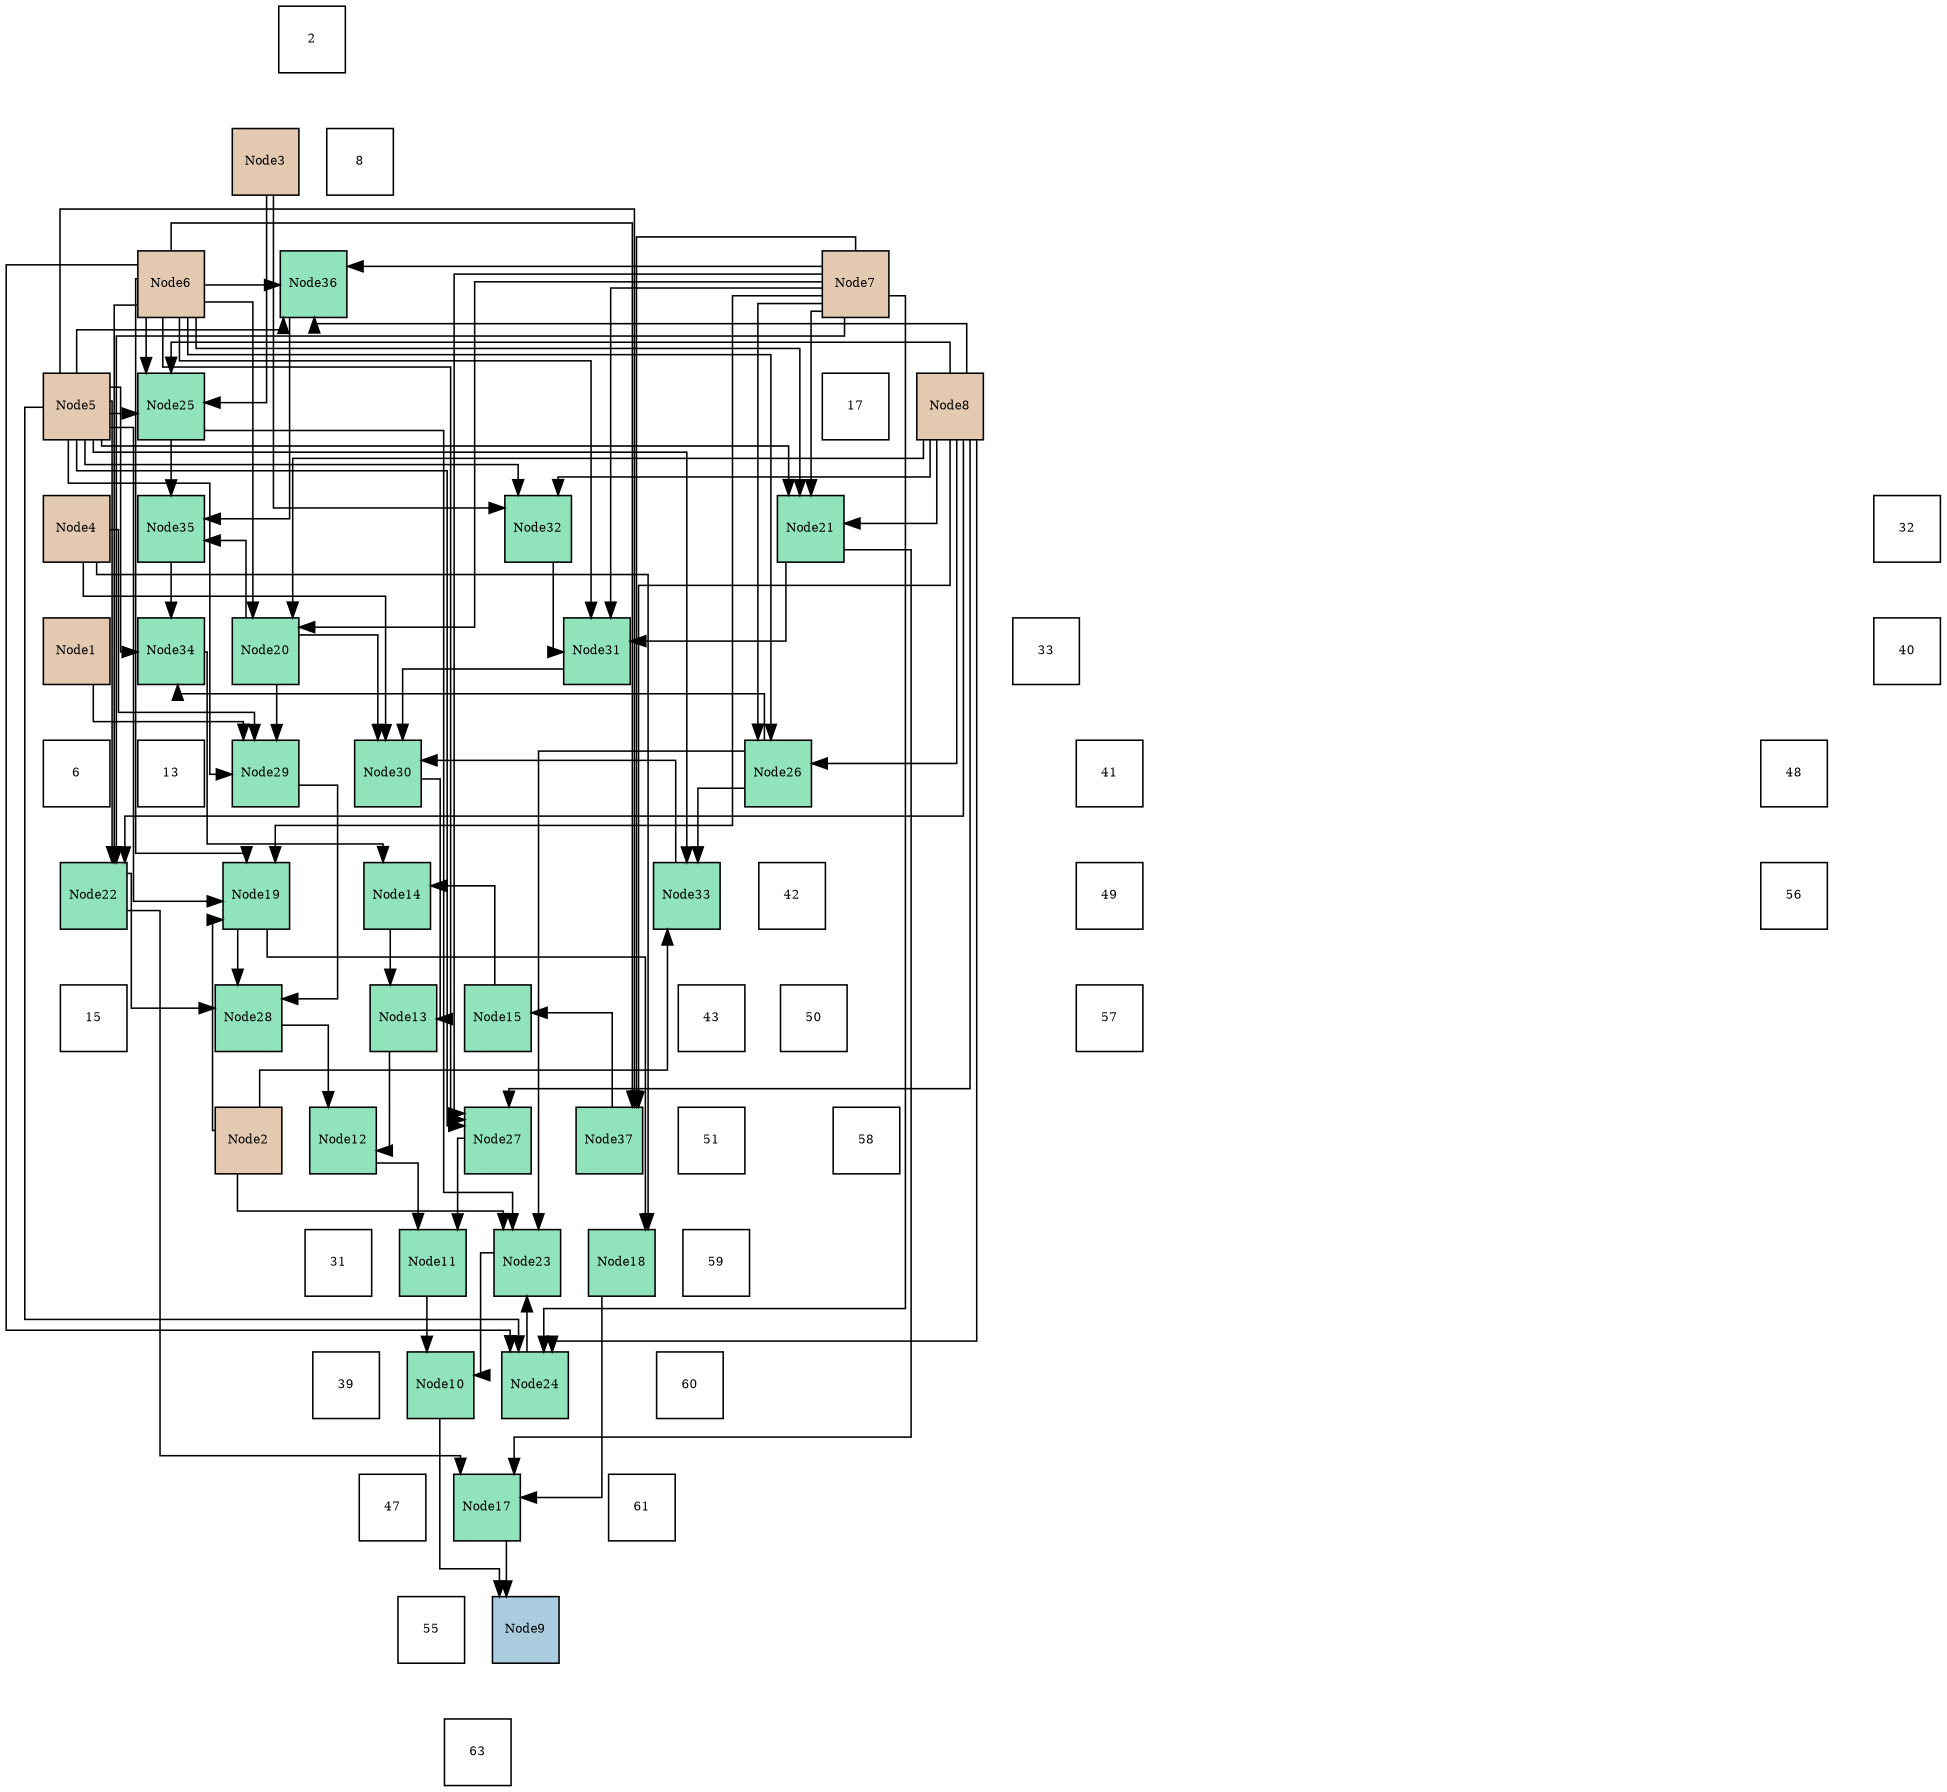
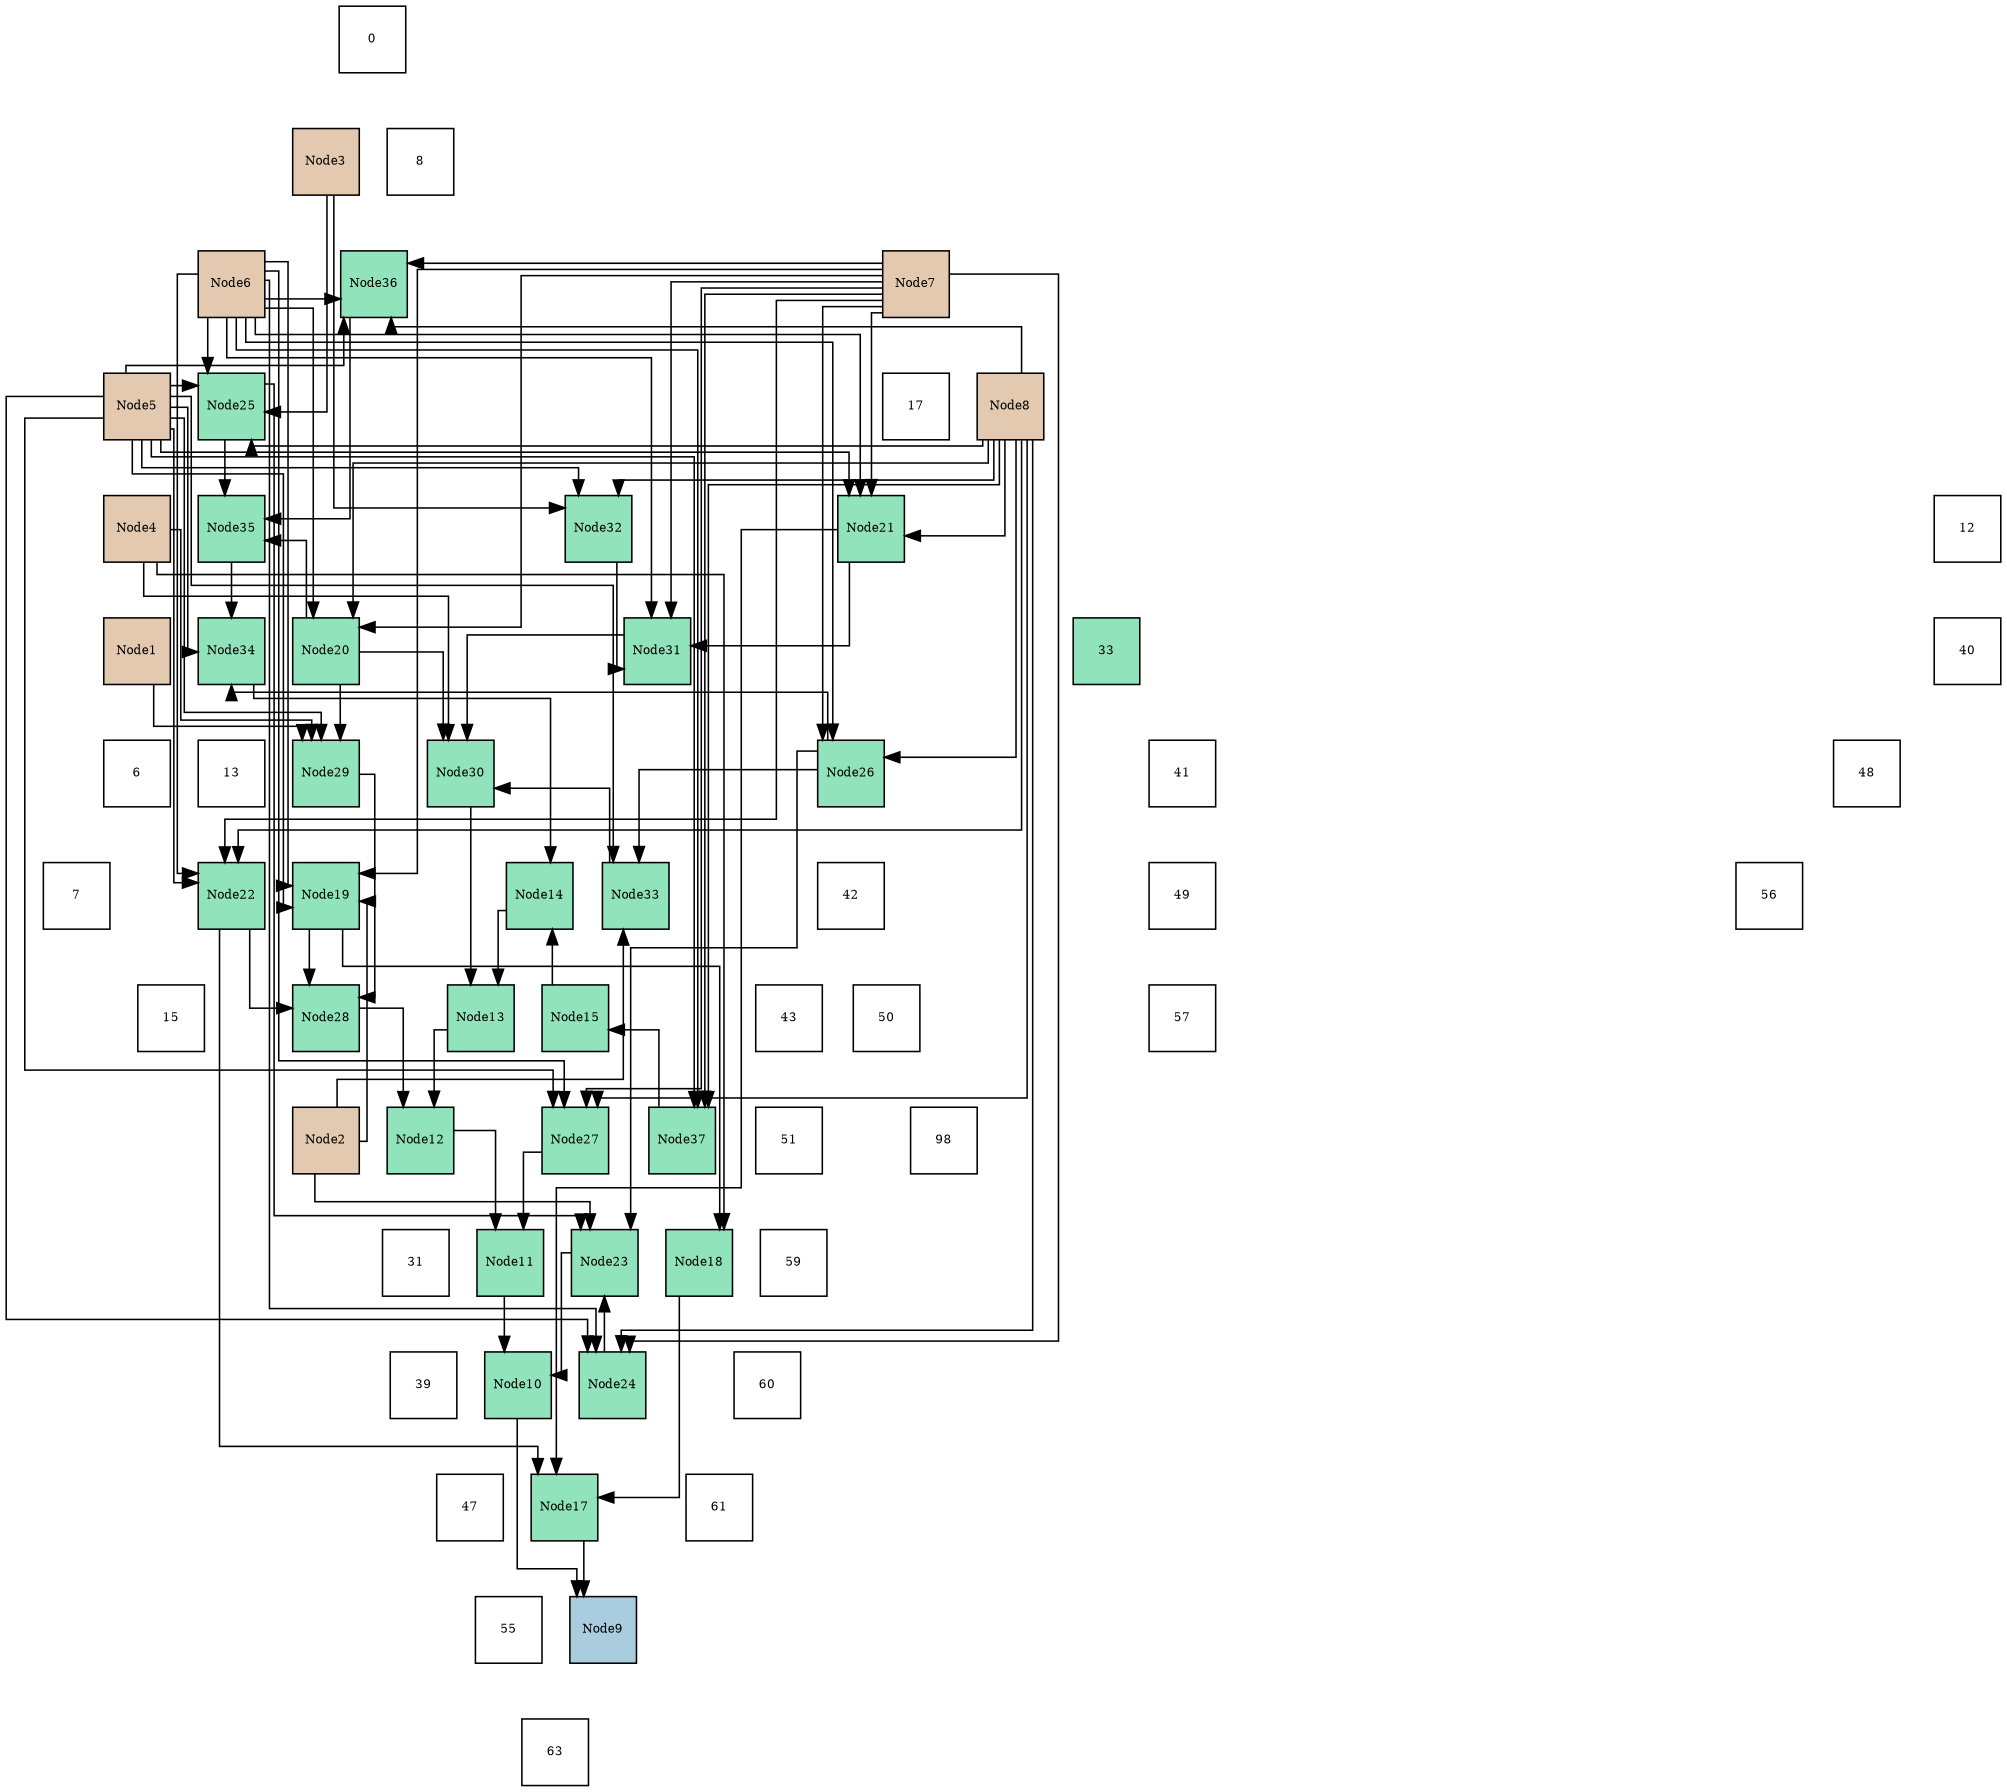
node "2": label "2" -> "0"
node "32": label "32" -> "12"
node "33": fillcolor #ffffff -> #91e3bb
node "7": added
node "58": label "58" -> "98"
